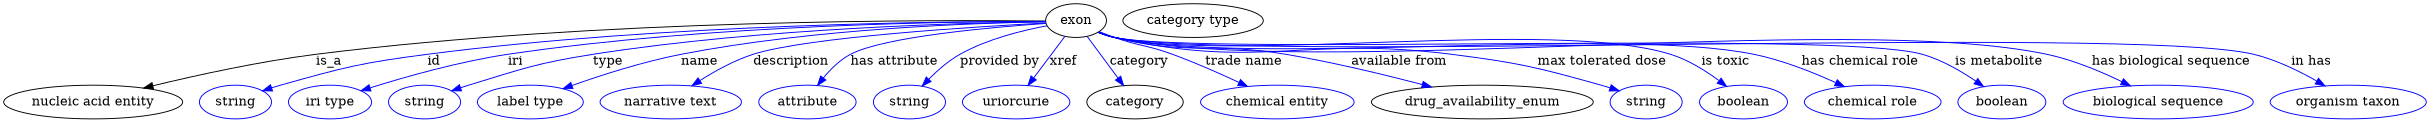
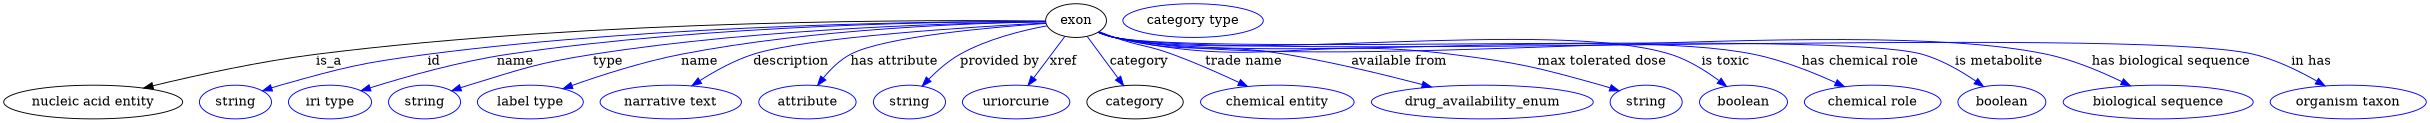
node "category type": color black -> blue
edge "exon" -> "iri type": label "iri" -> "name"
node "drug_availability_enum": color black -> blue
